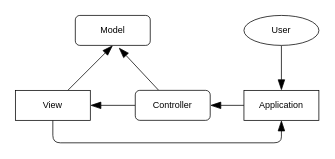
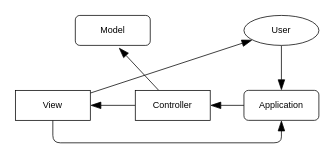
edge "View" -> "Model": now "View" -> "User"
node "Controller": shape rounded rectangle -> rectangle
node "Application": shape rectangle -> rounded rectangle
